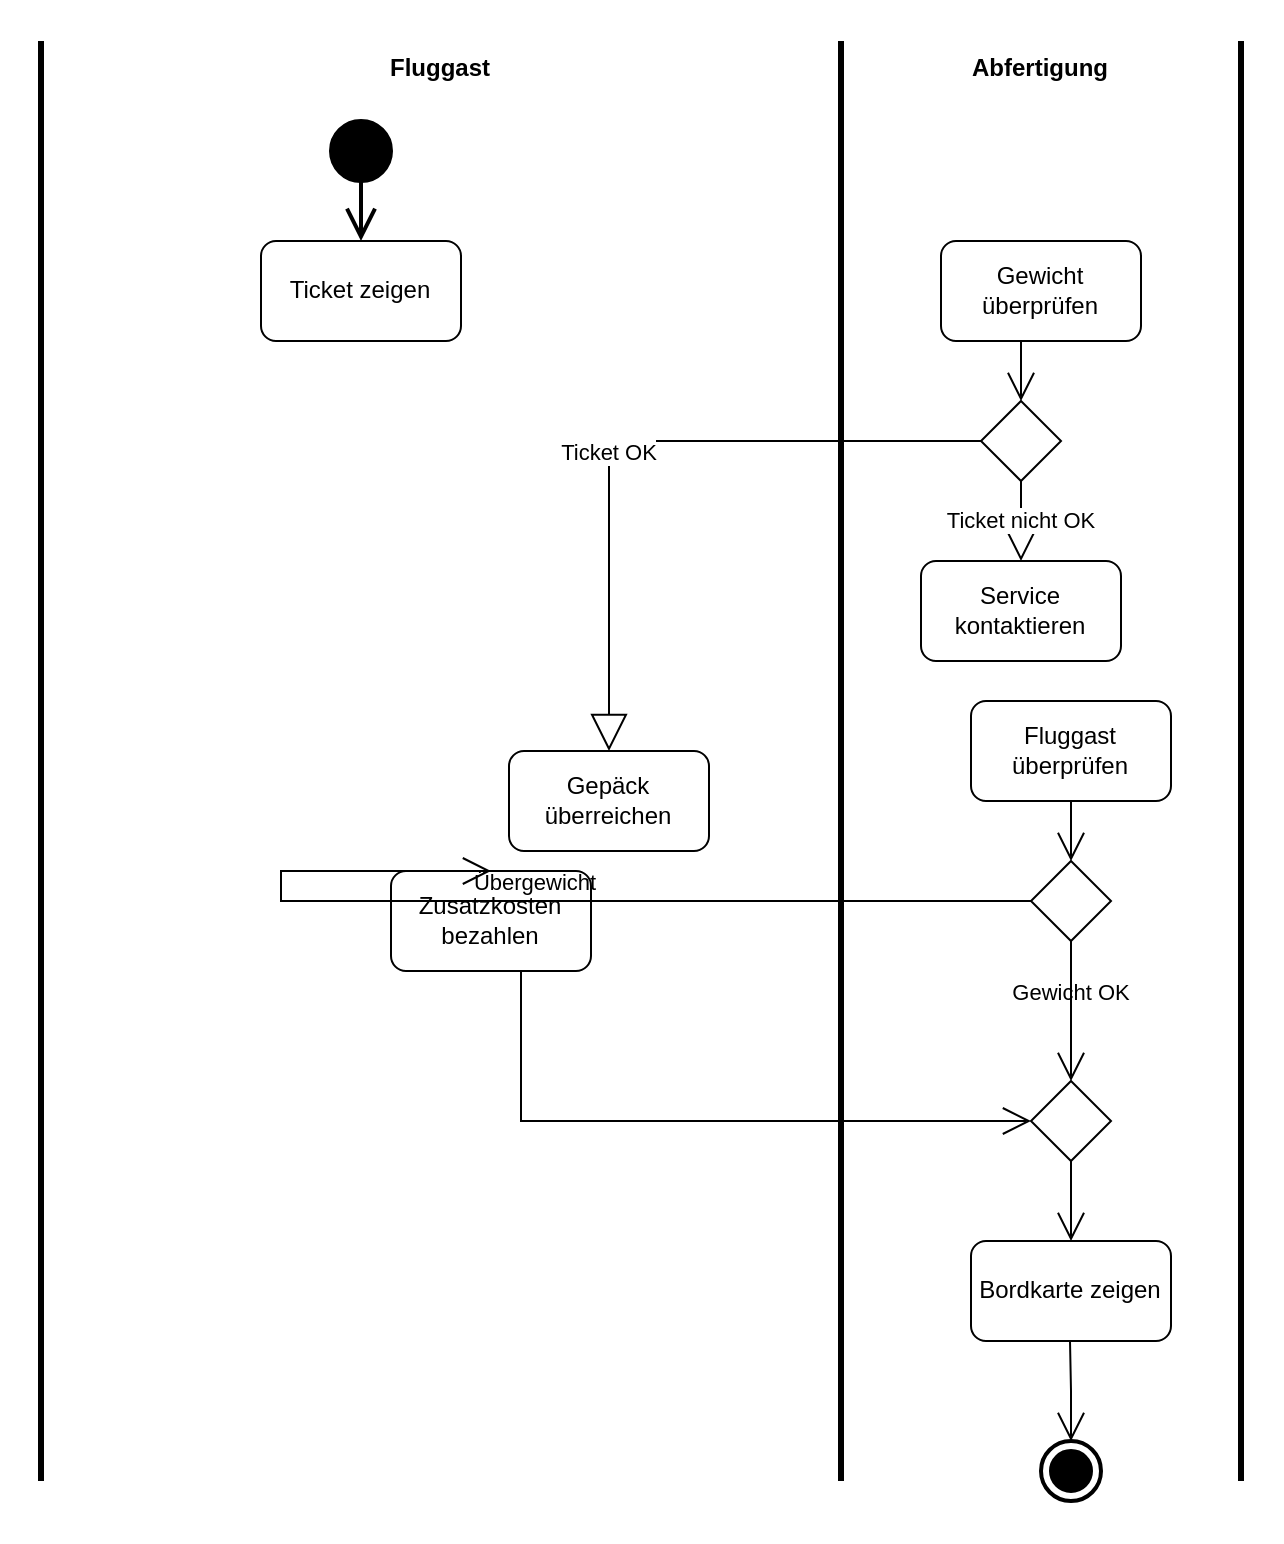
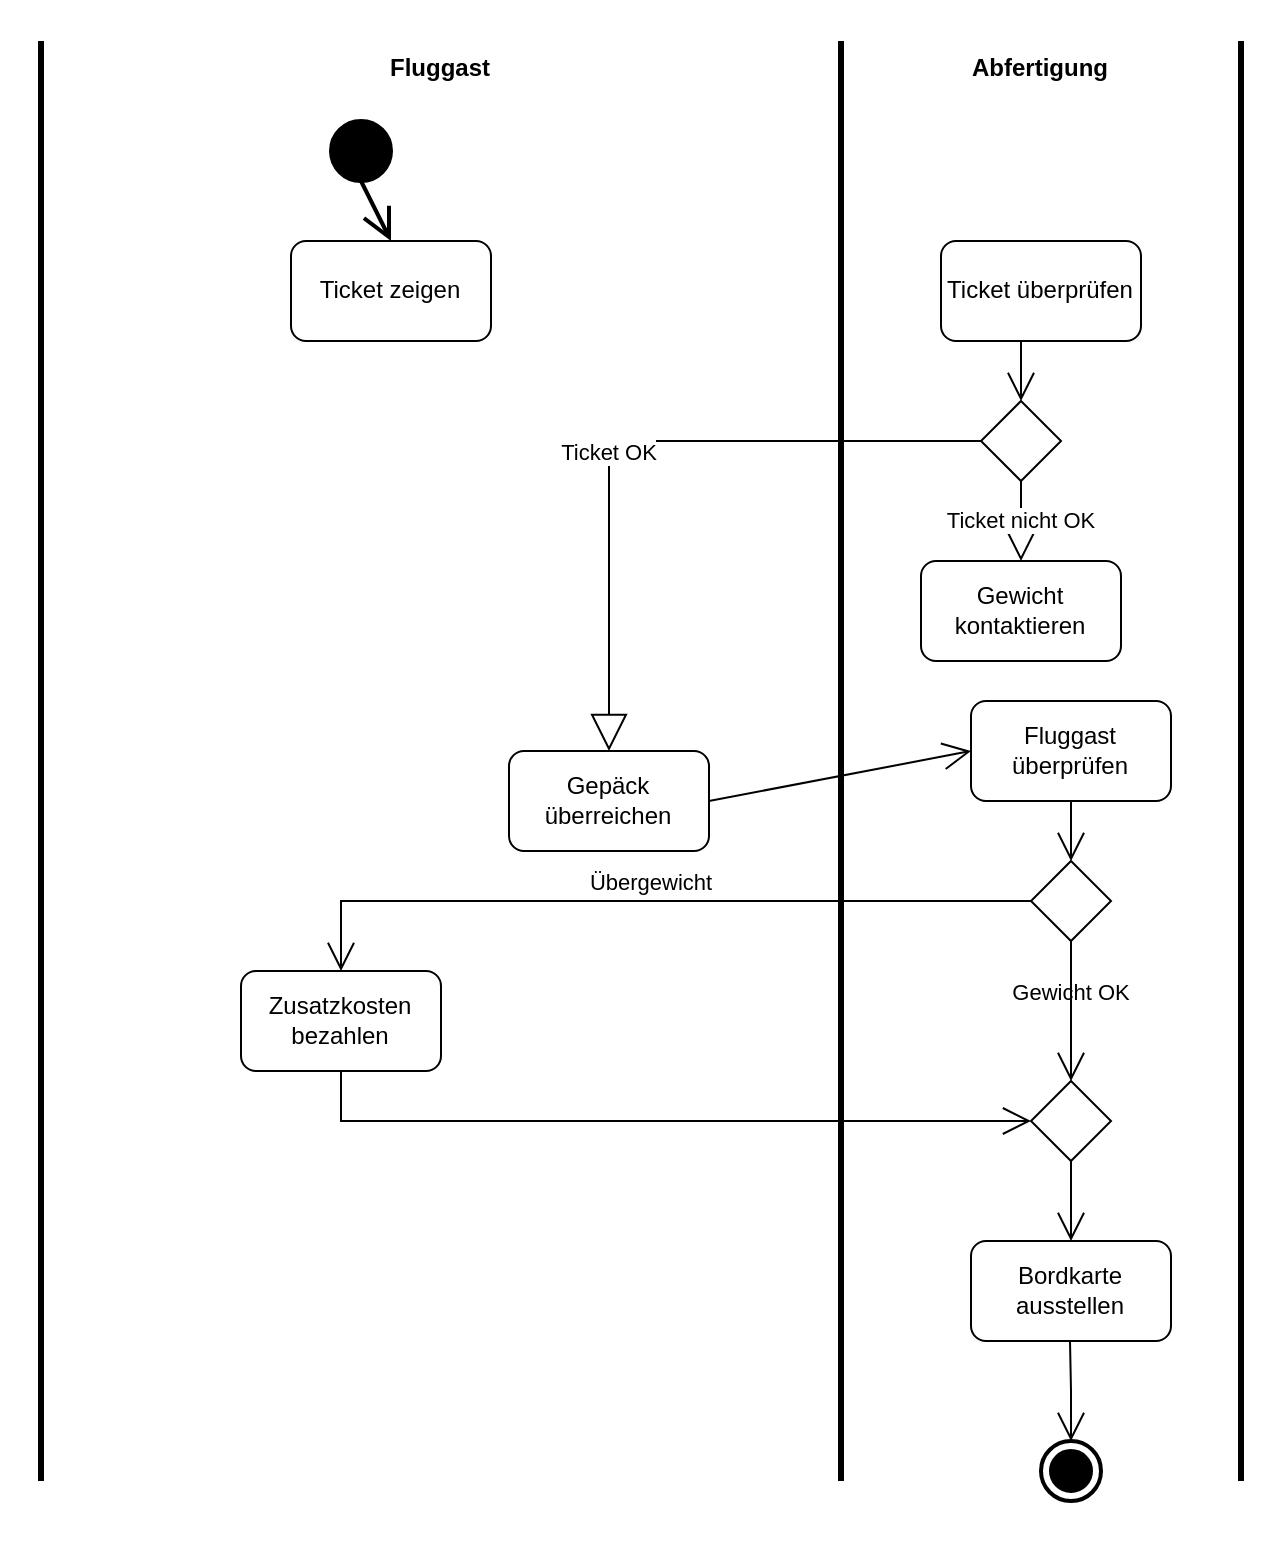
node "Ticket zeigen": moved (361, 291) -> (391, 291)
node "Gewicht überprüfen": label "Gewicht überprüfen" -> "Ticket überprüfen"
node "Service kontaktieren": label "Service kontaktieren" -> "Gewicht kontaktieren"
edge "Gepäck überreichen" -> "Fluggast überprüfen": added
node "Zusatzkosten bezahlen": moved (491, 921) -> (341, 1021)
node "Bordkarte zeigen": label "Bordkarte zeigen" -> "Bordkarte ausstellen"
